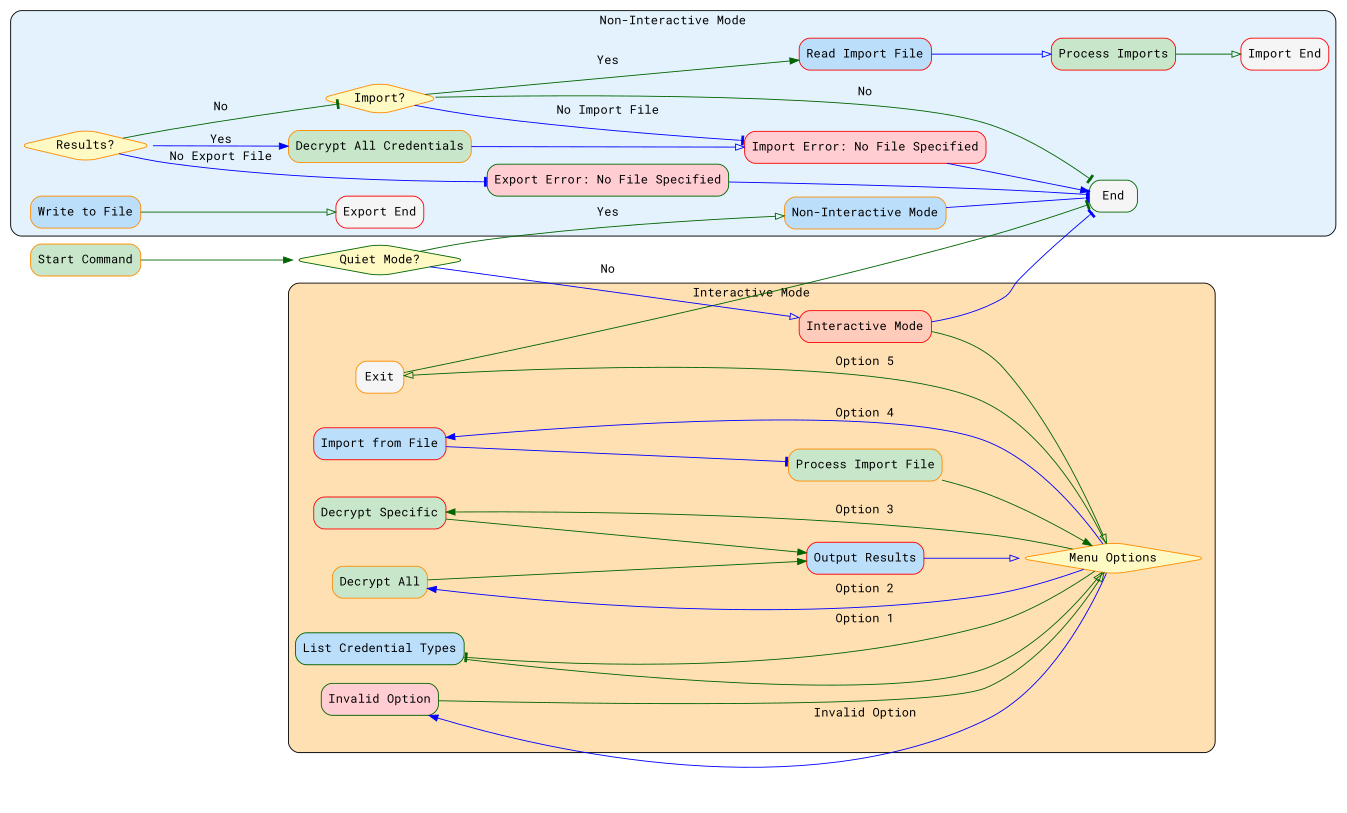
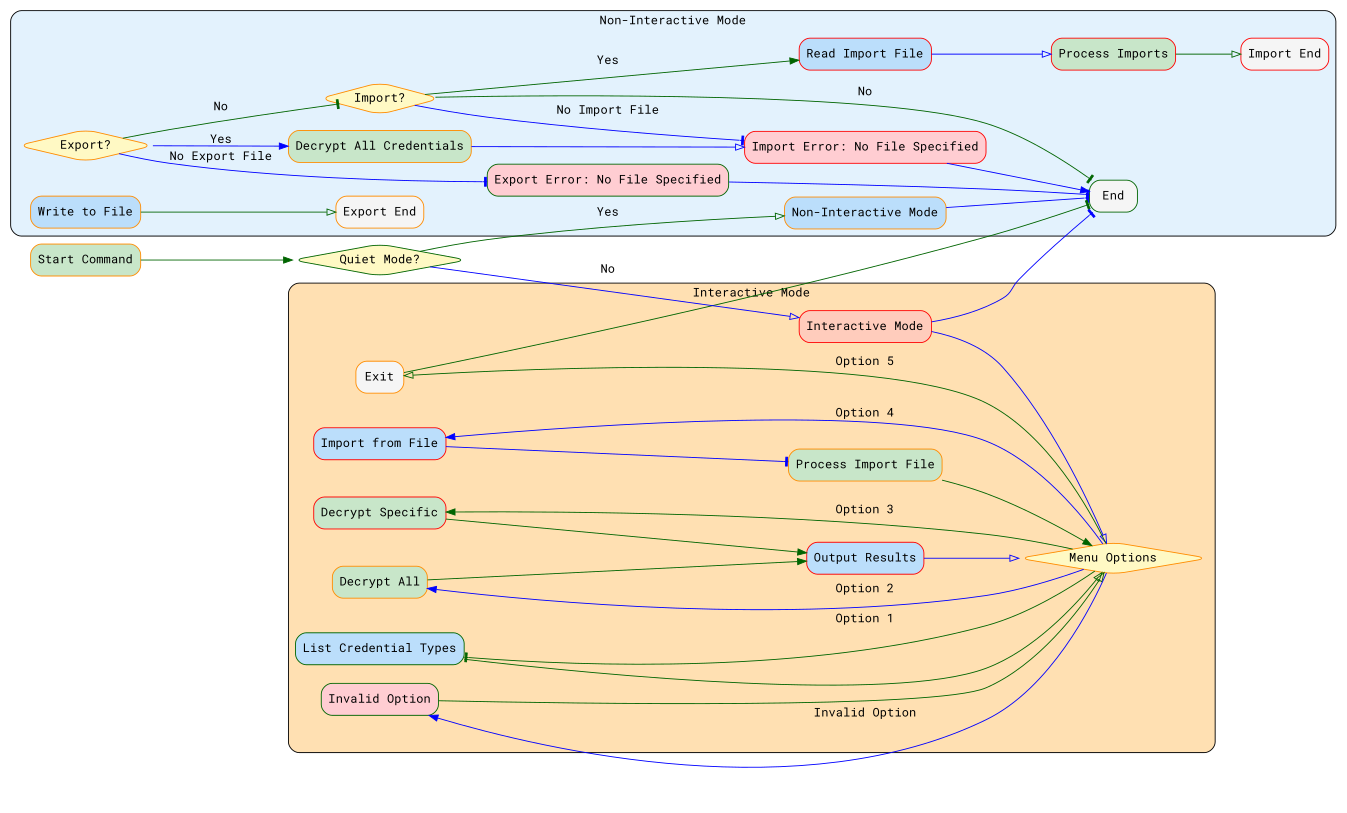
node "Results?": label "Results?" -> "Export?"
node "Export End": color red -> darkorange
edge "Interactive Mode" -> "Menu Options": color darkgreen -> blue
